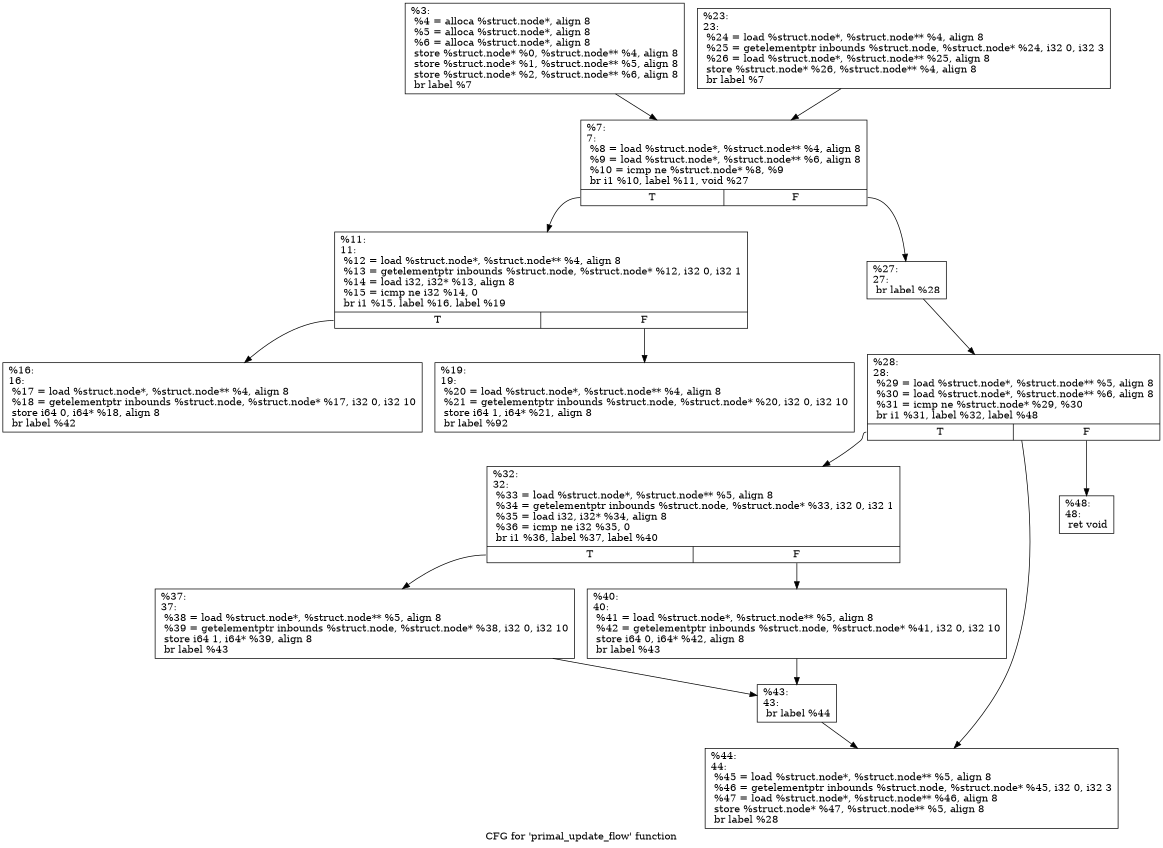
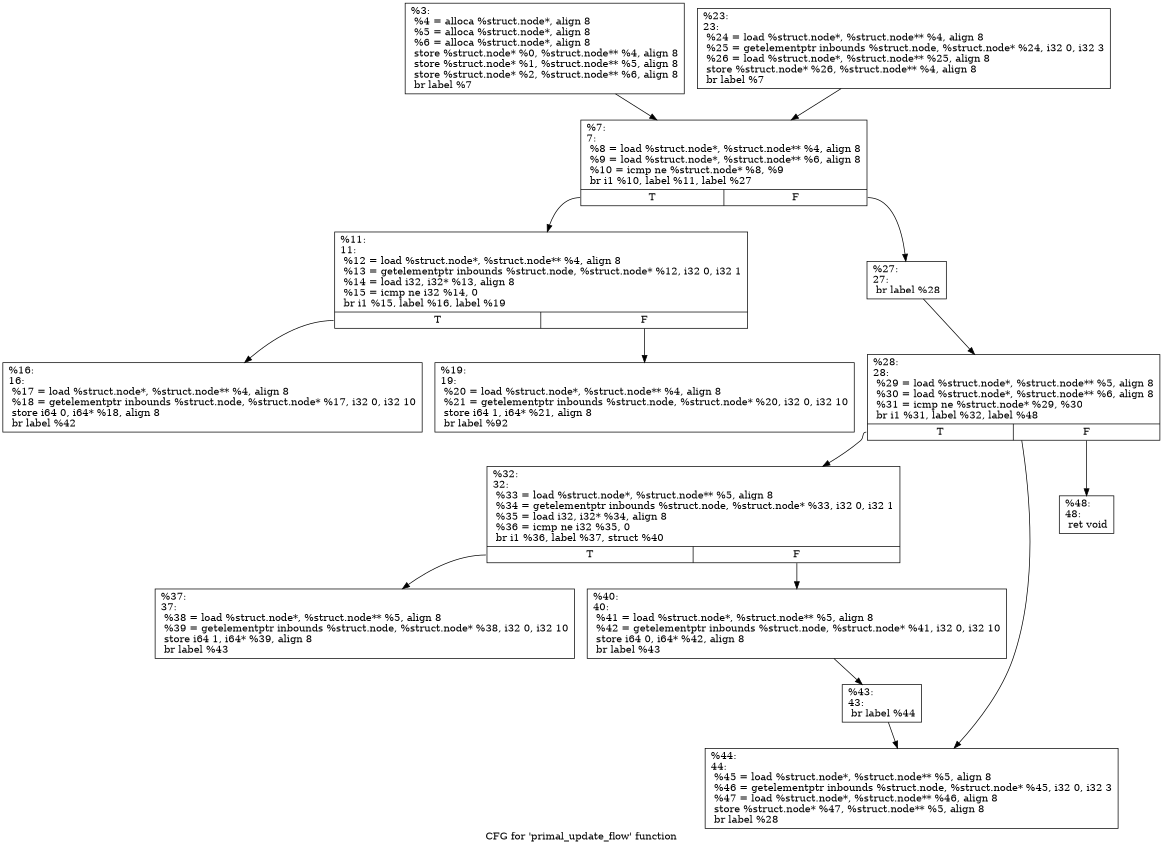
node "%7:": text "br i1 %10, label %11, void %27" -> "br i1 %10, label %11, label %27"
node "%32:": text "br i1 %36, label %37, label %40" -> "br i1 %36, label %37, struct %40"
edge "%37:" -> "%43:": removed
